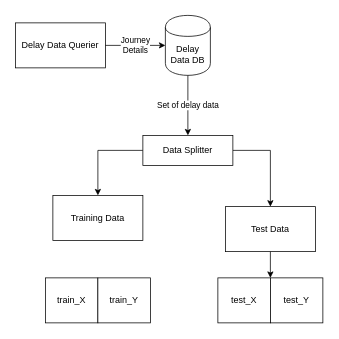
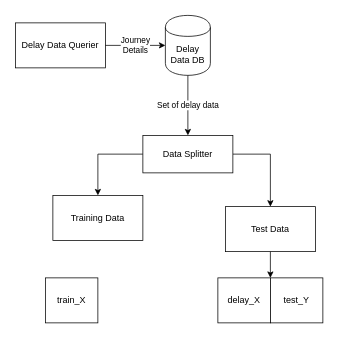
node "Data Splitter": size 90x30 -> 90x38
node "train_Y": removed
node "test_X": label "test_X" -> "delay_X"
